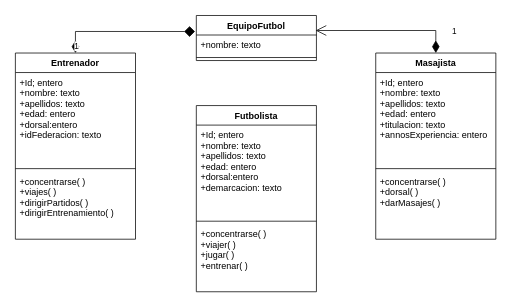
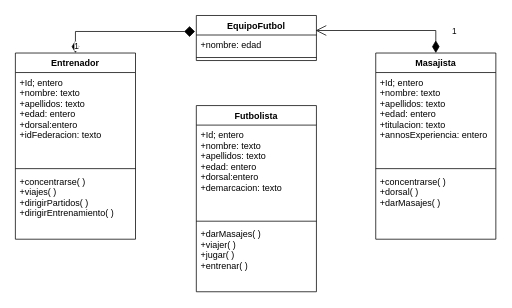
node "+nombre: texto": label "+nombre: texto" -> "+nombre: edad"
node "+concentrarse( ) +viajer( ) +jugar( ) +entrenar( )": label "+concentrarse( ) +viajer( ) +jugar( ) +entrenar( )" -> "+darMasajes( ) +viajer( ) +jugar( ) +entrenar( )"
